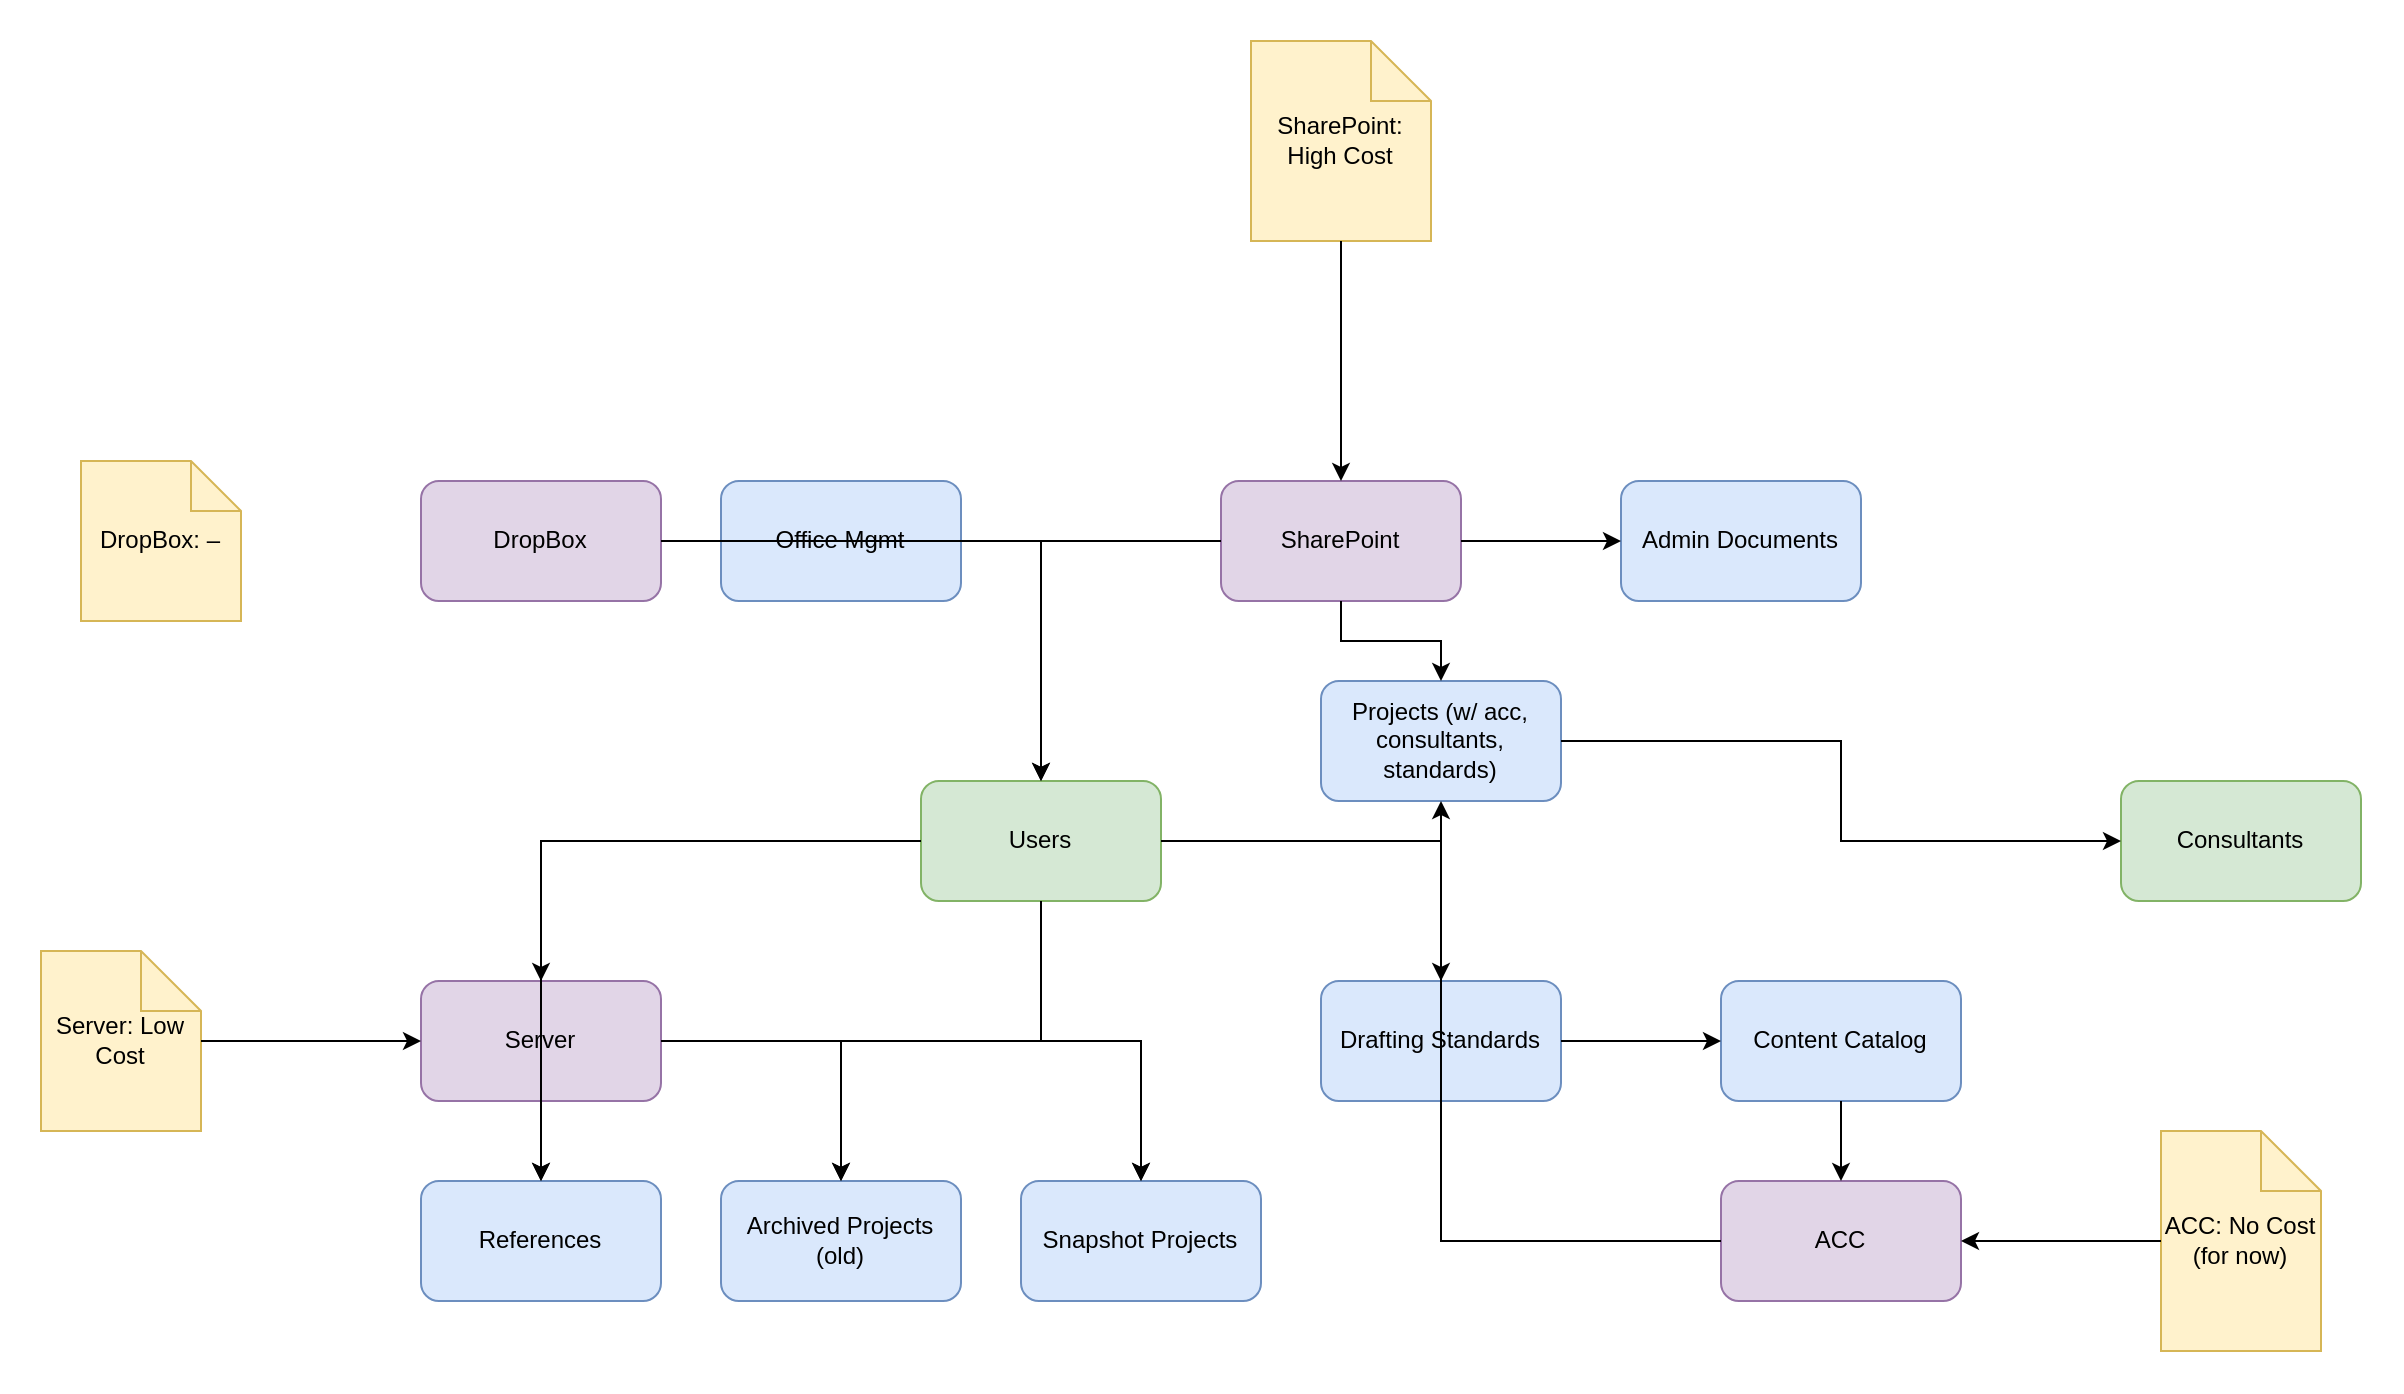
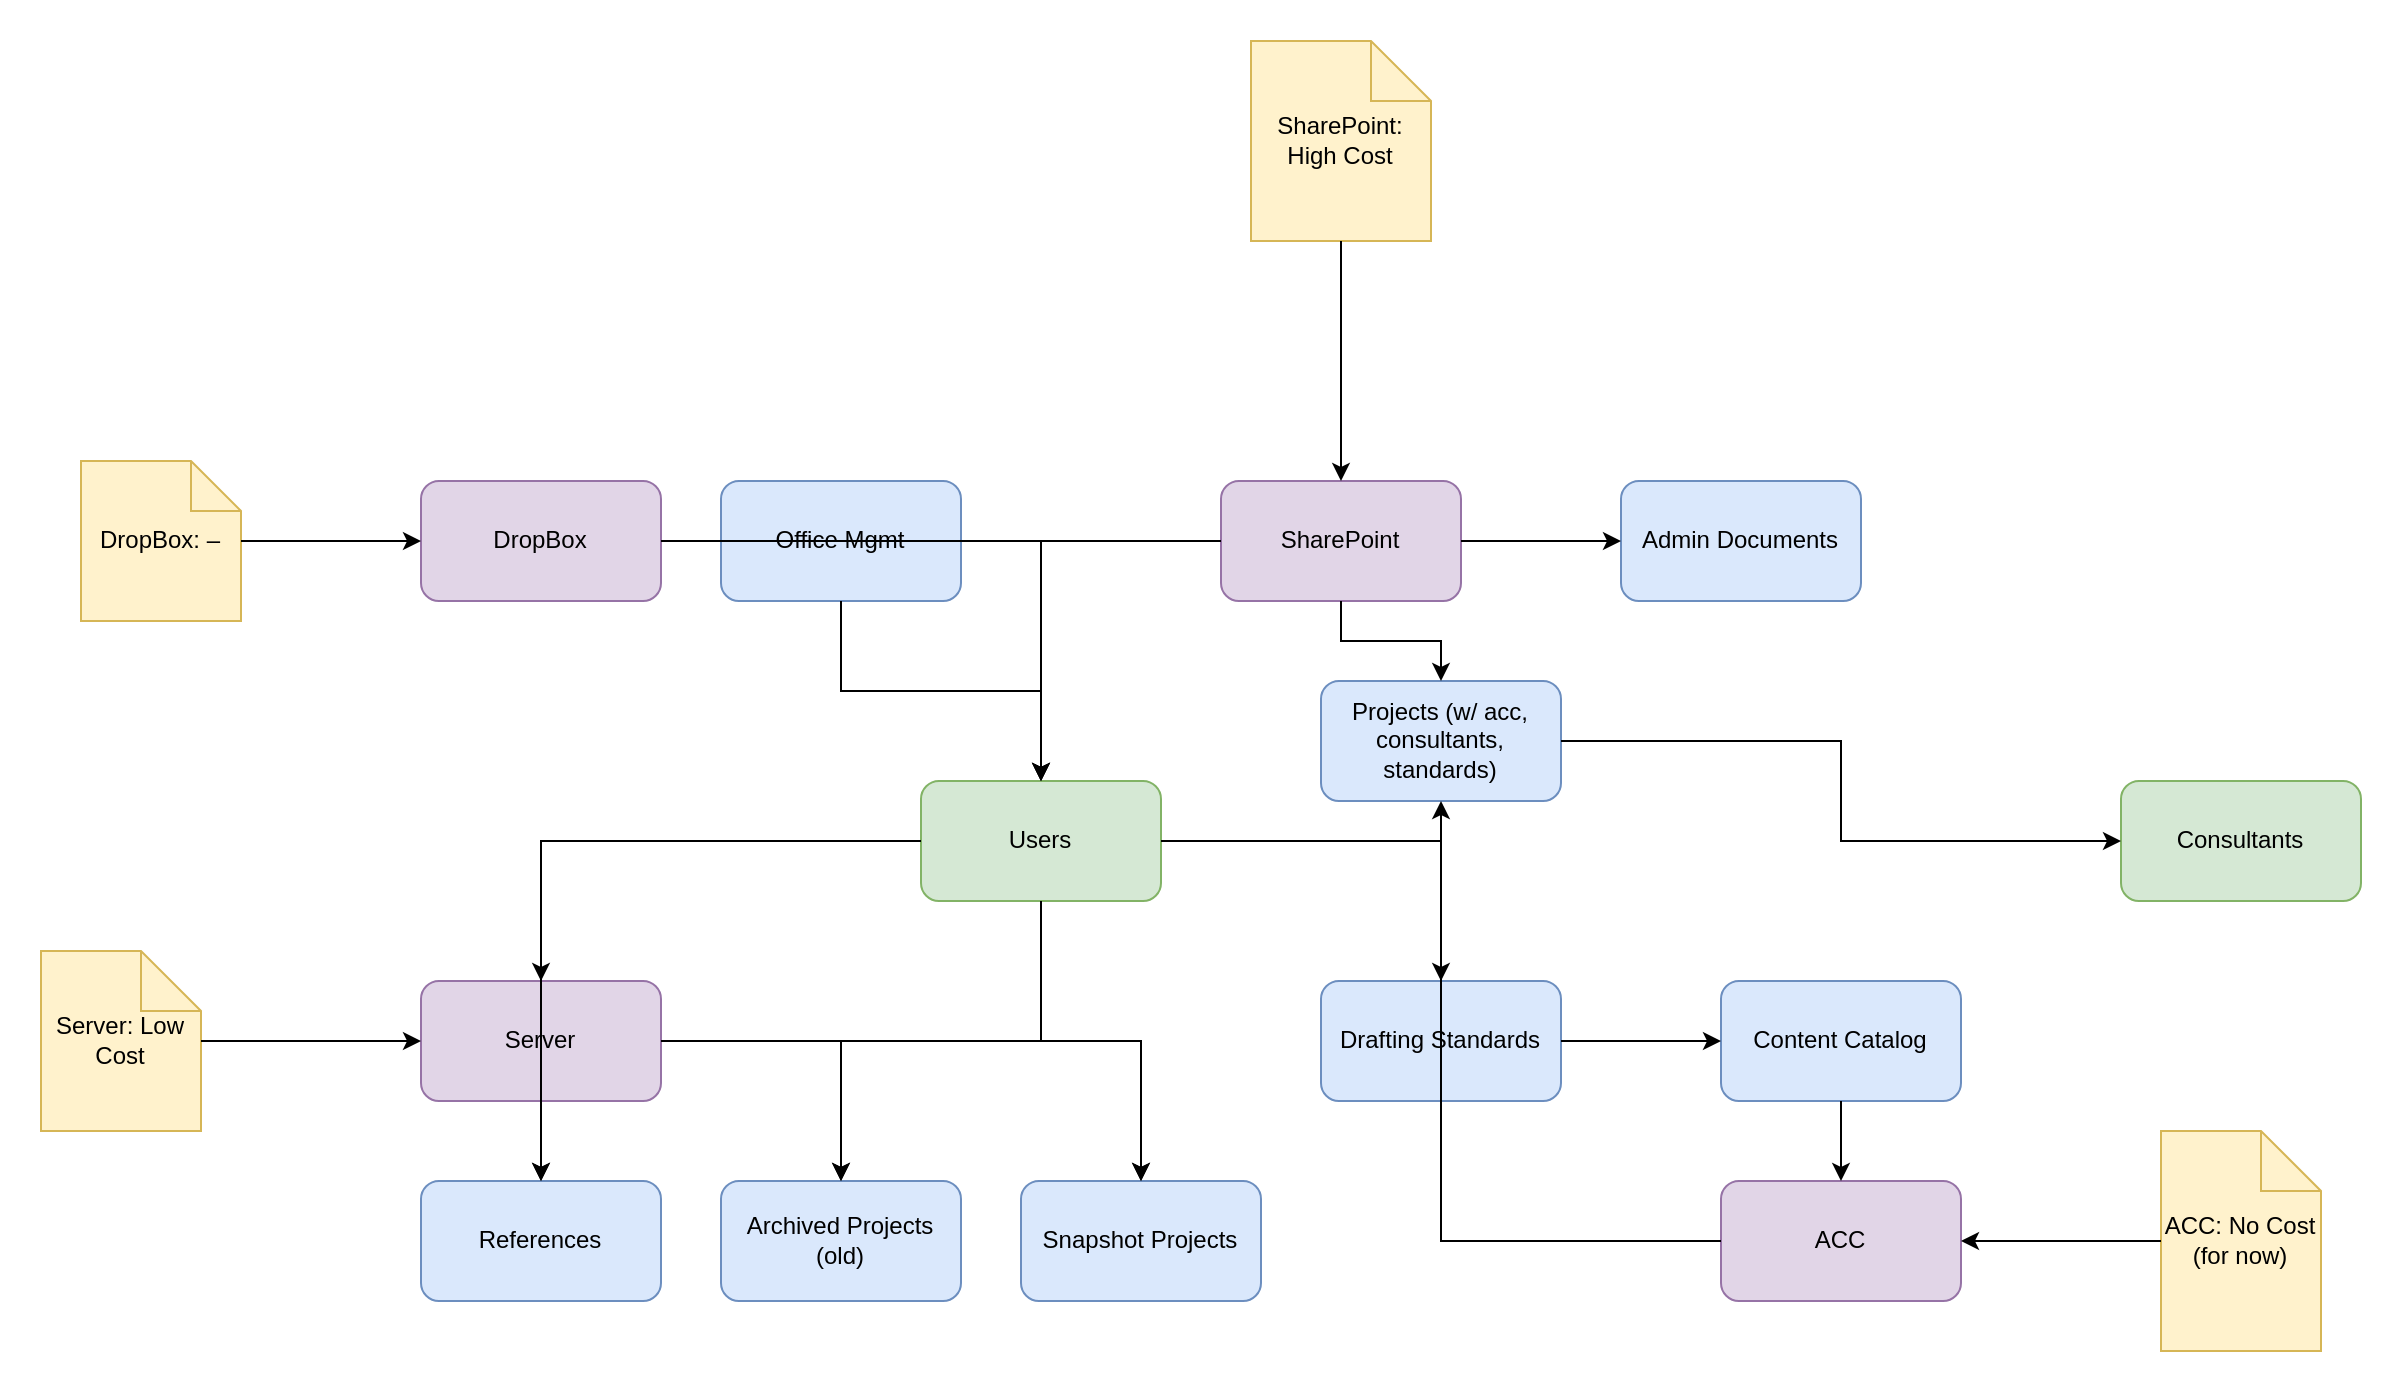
edge "DropBox: –" -> "DropBox": added
edge "Office Mgmt" -> "Users": added
